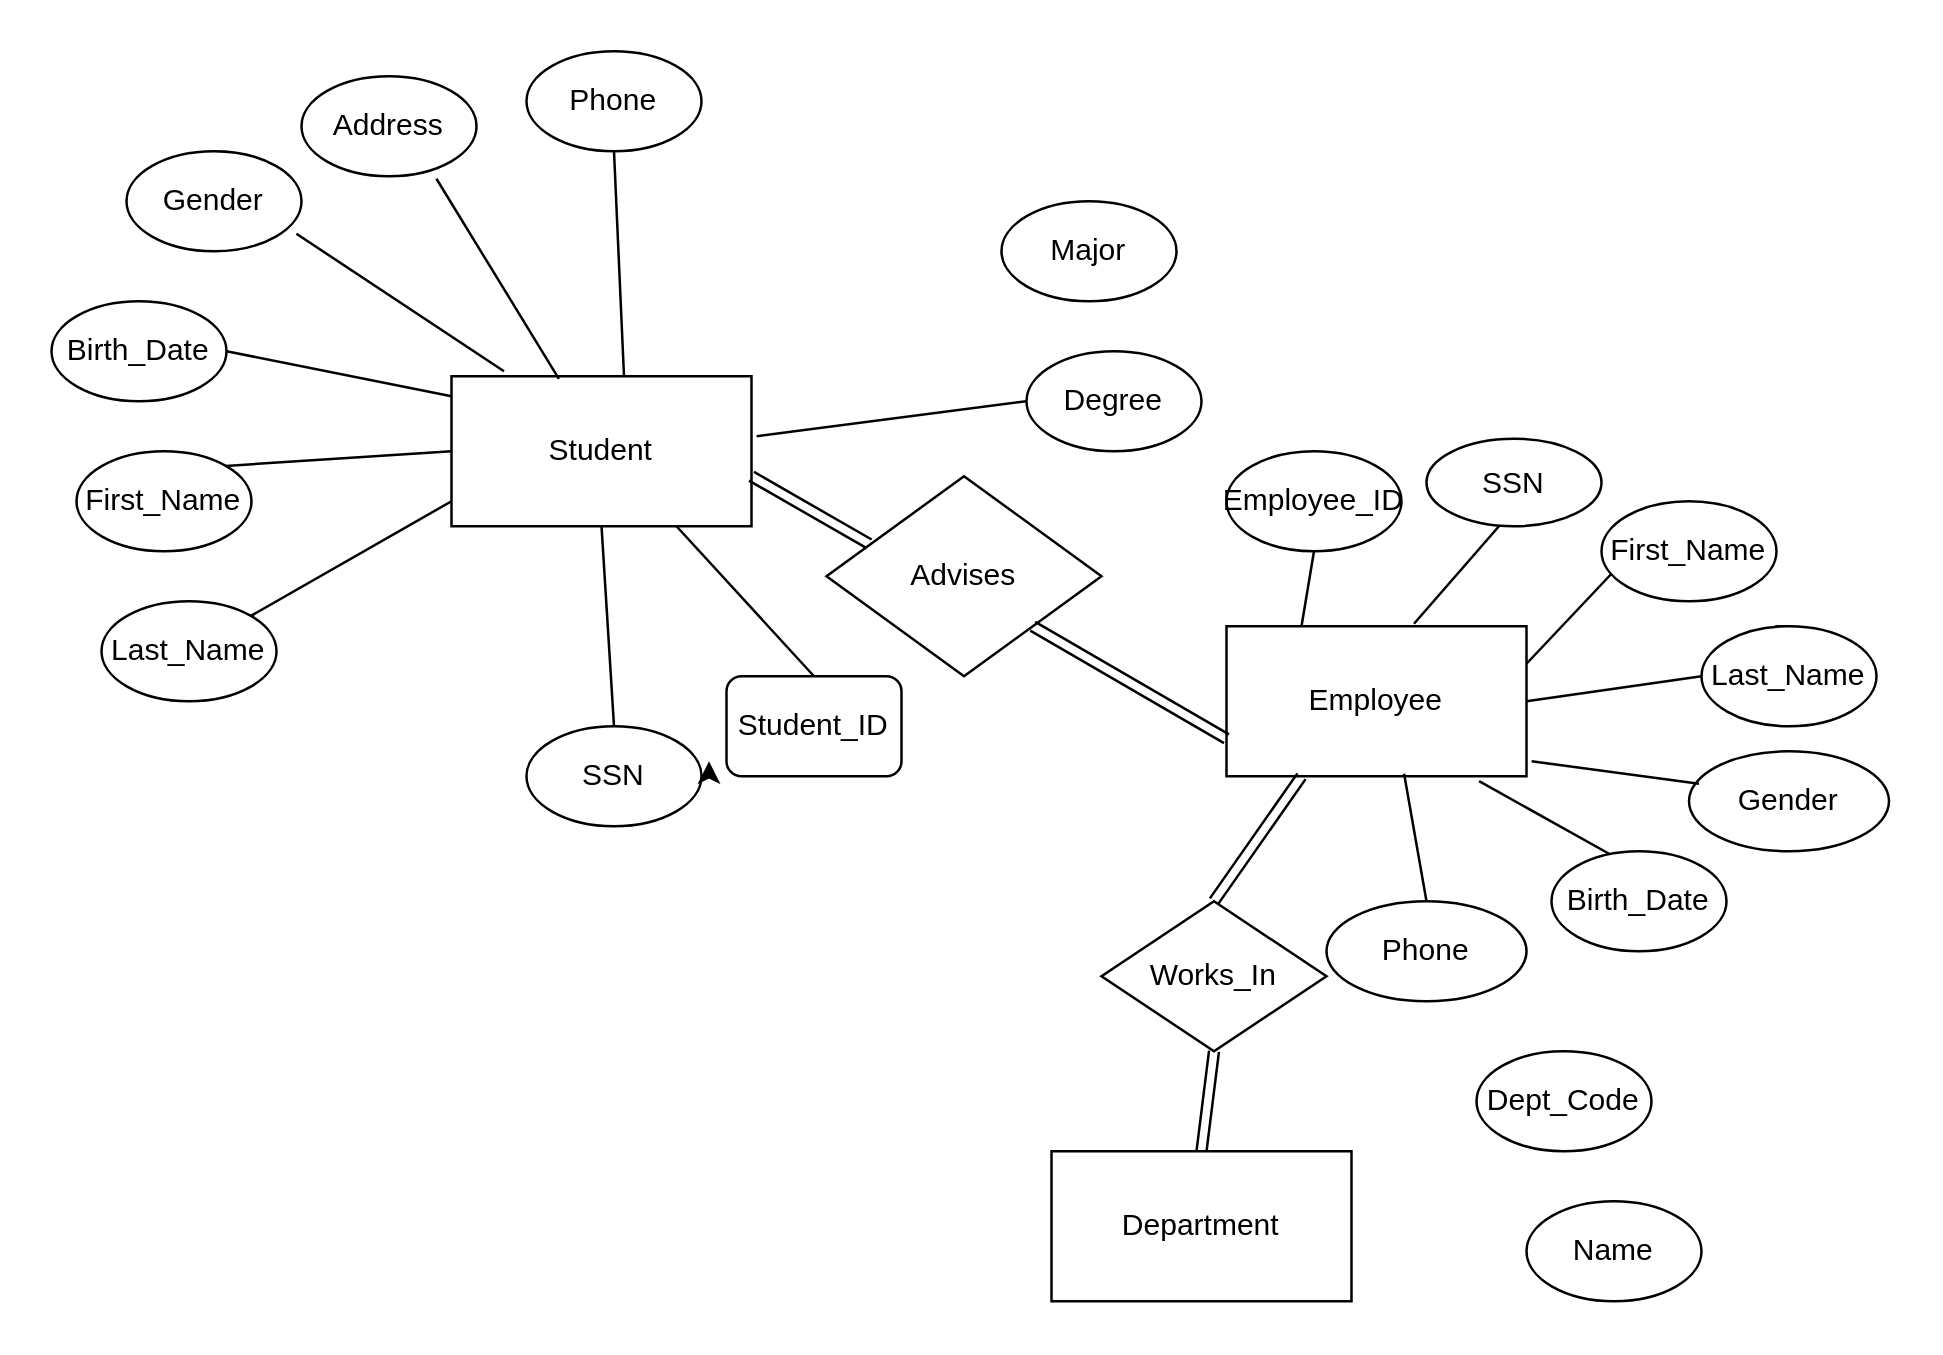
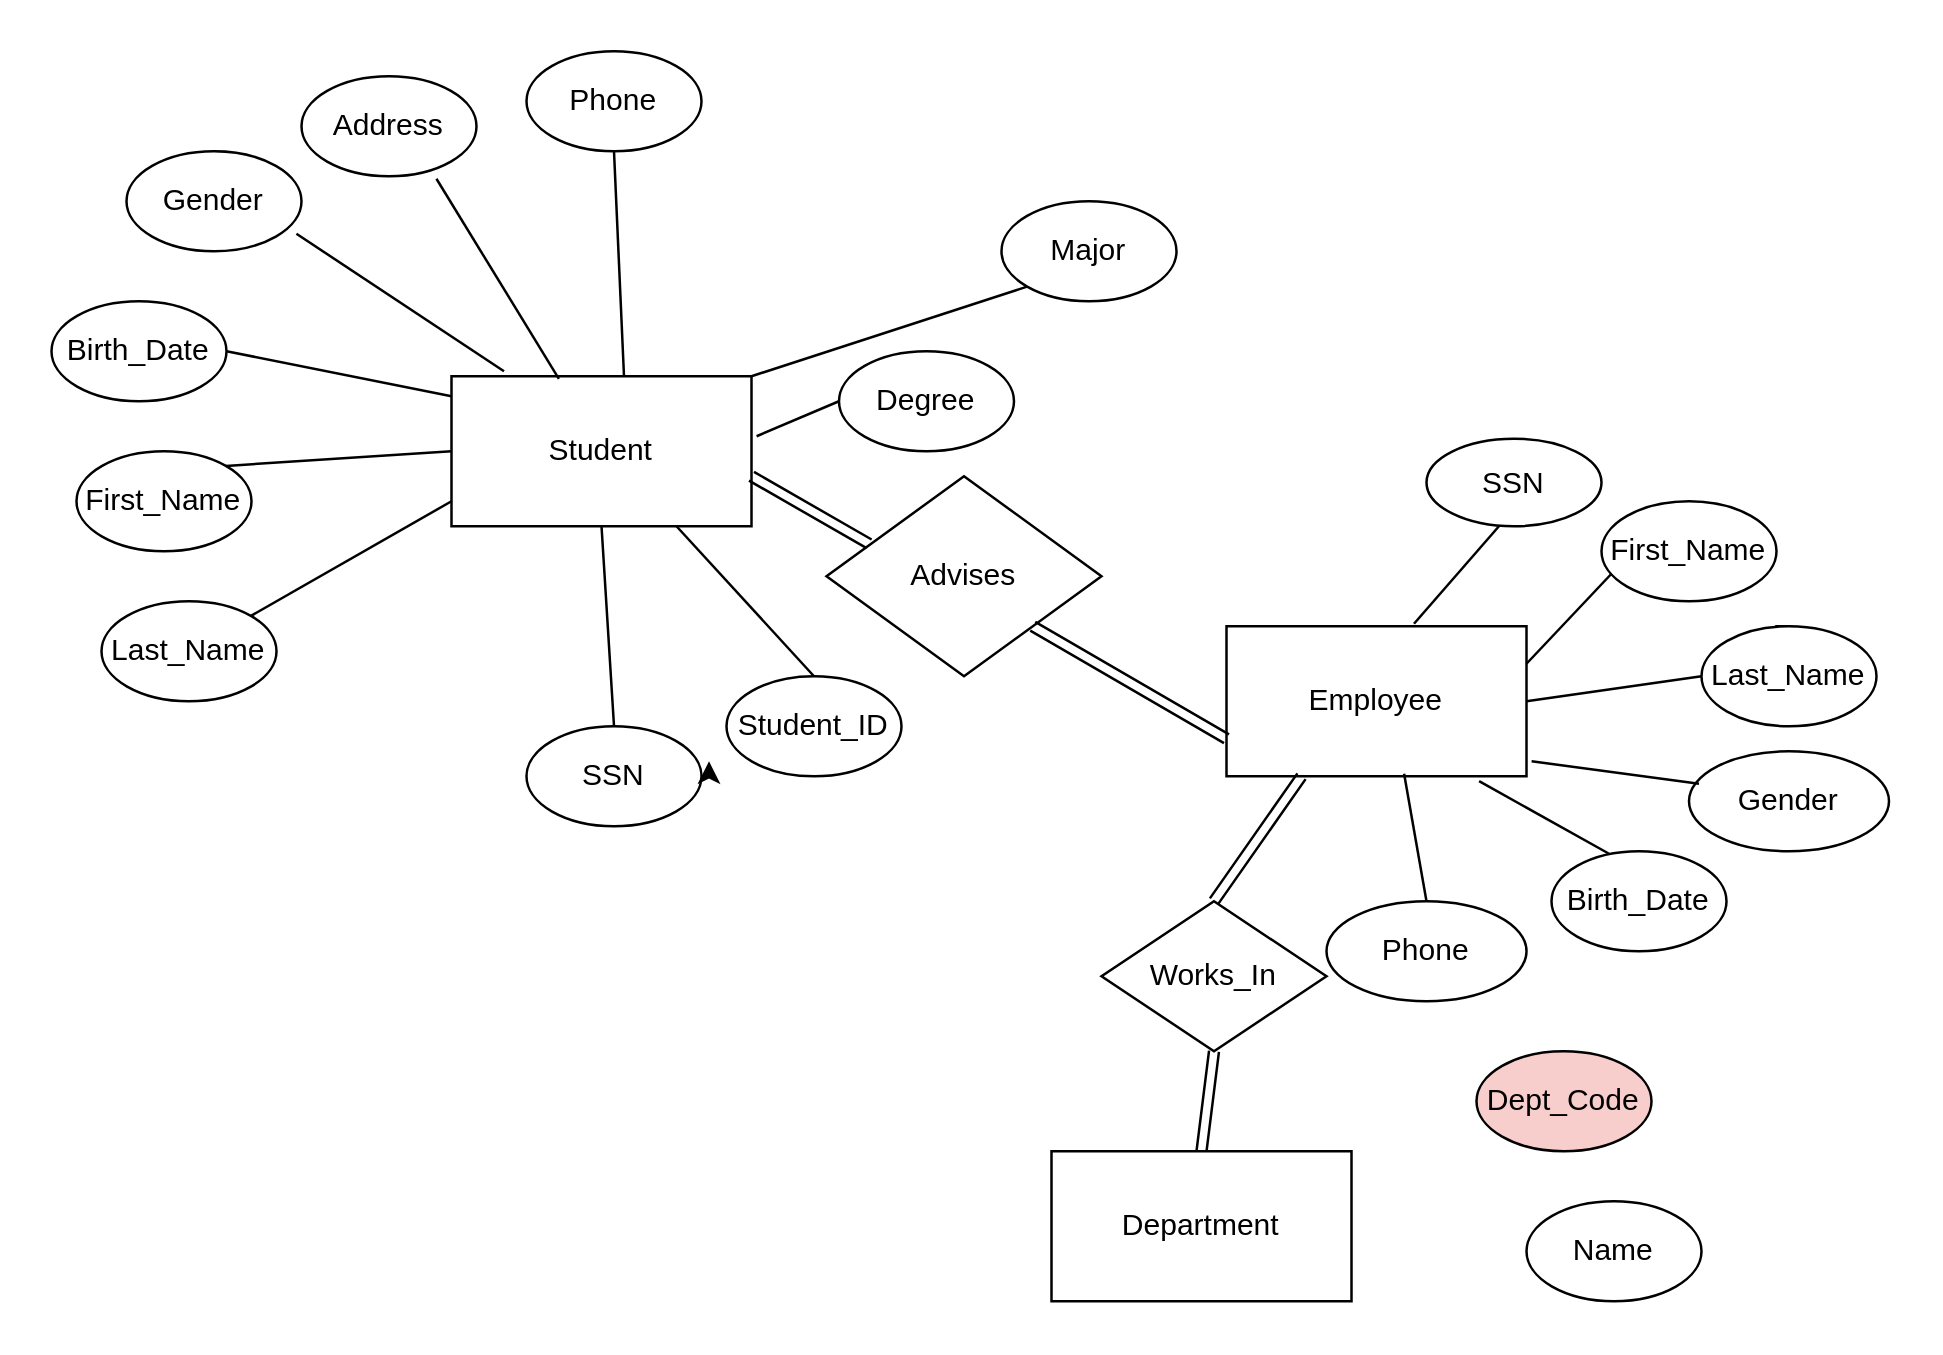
edge "Major" -- "Student": added
node "Degree": moved (1114, 401) -> (926, 401)
node "Employee_ID": removed
edge "Employee_ID" -- "Employee": removed
node "Student_ID": shape rounded rectangle -> ellipse
node "Dept_Code": fillcolor #ffffff -> #f8cecc
